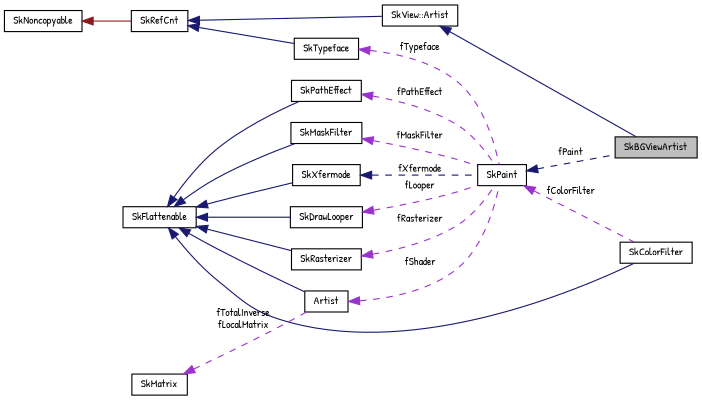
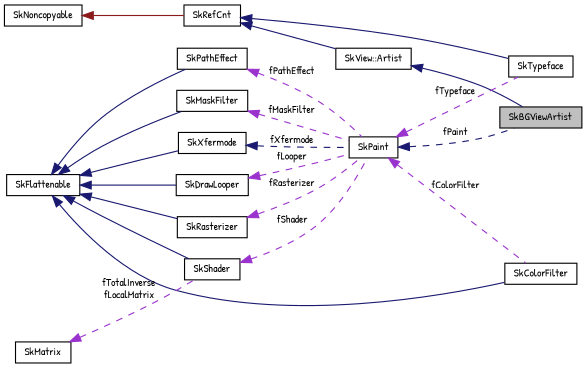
edge "SkPaint" -> "SkTypeface": reversed
node "Artist": label "Artist" -> "SkShader"
